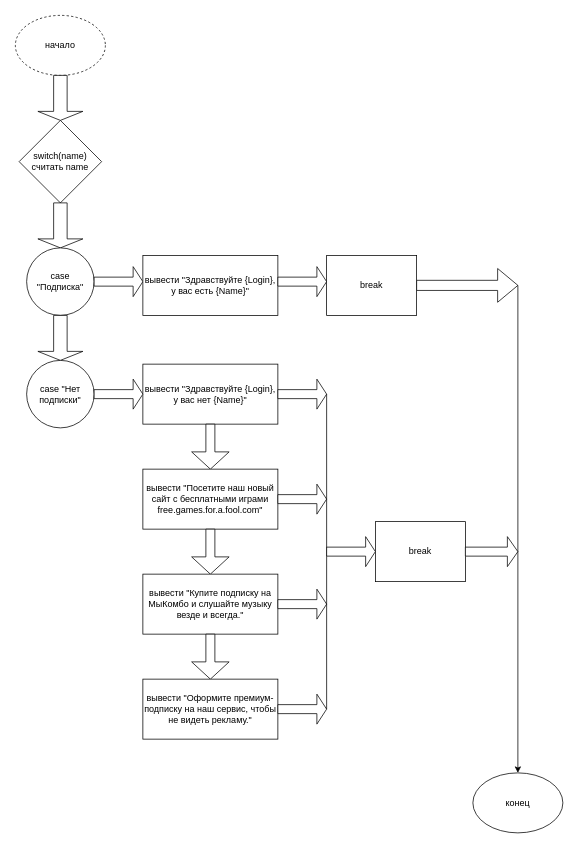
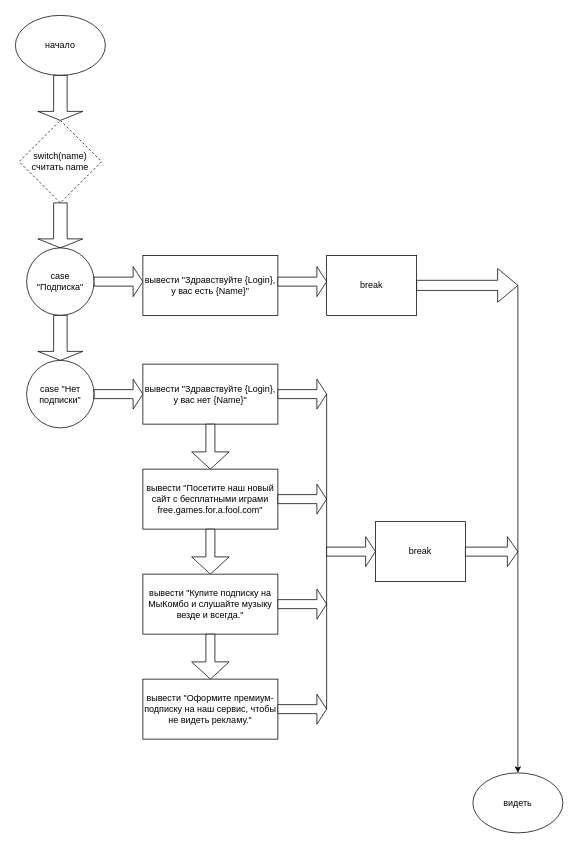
node "начало": style dashed -> solid
node "switch(name) считать name": style solid -> dashed
node "конец": label "конец" -> "видеть"
